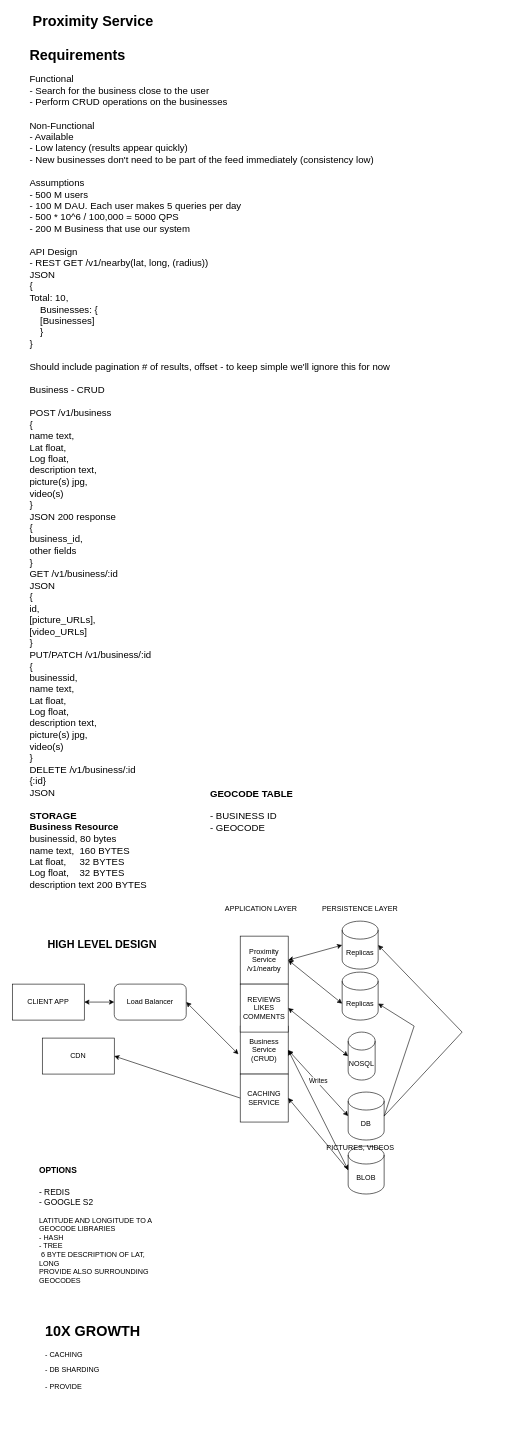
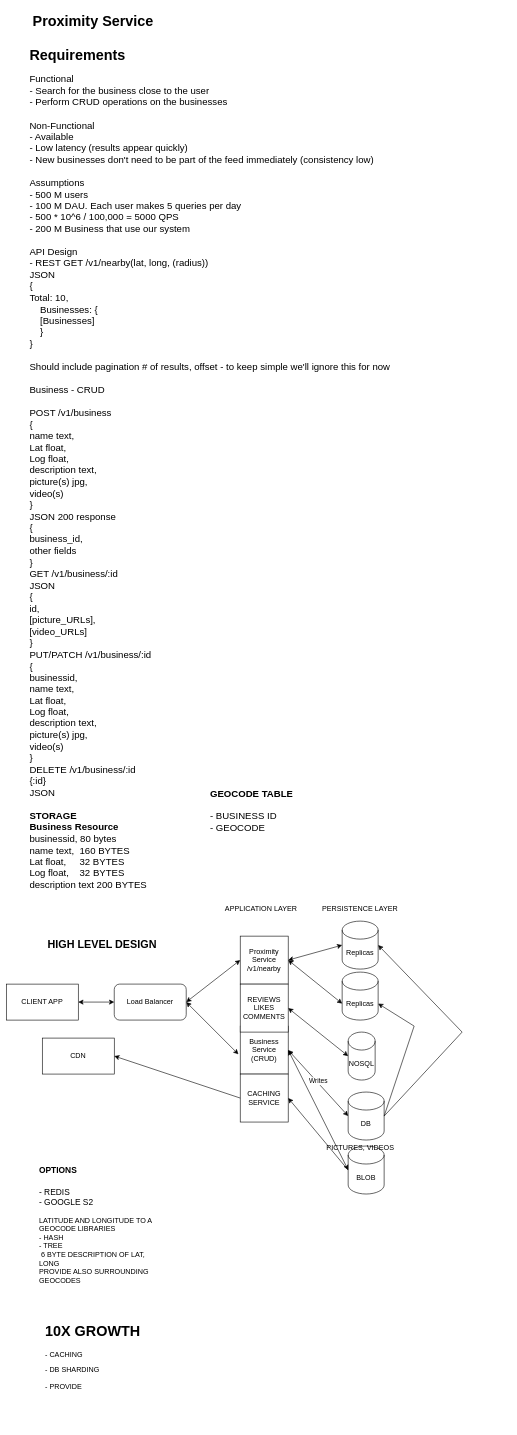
edge "Proximity Service /v1/nearby" -- "Load Balancer": added
node "CLIENT APP": moved (48, 1002) -> (42, 1002)
